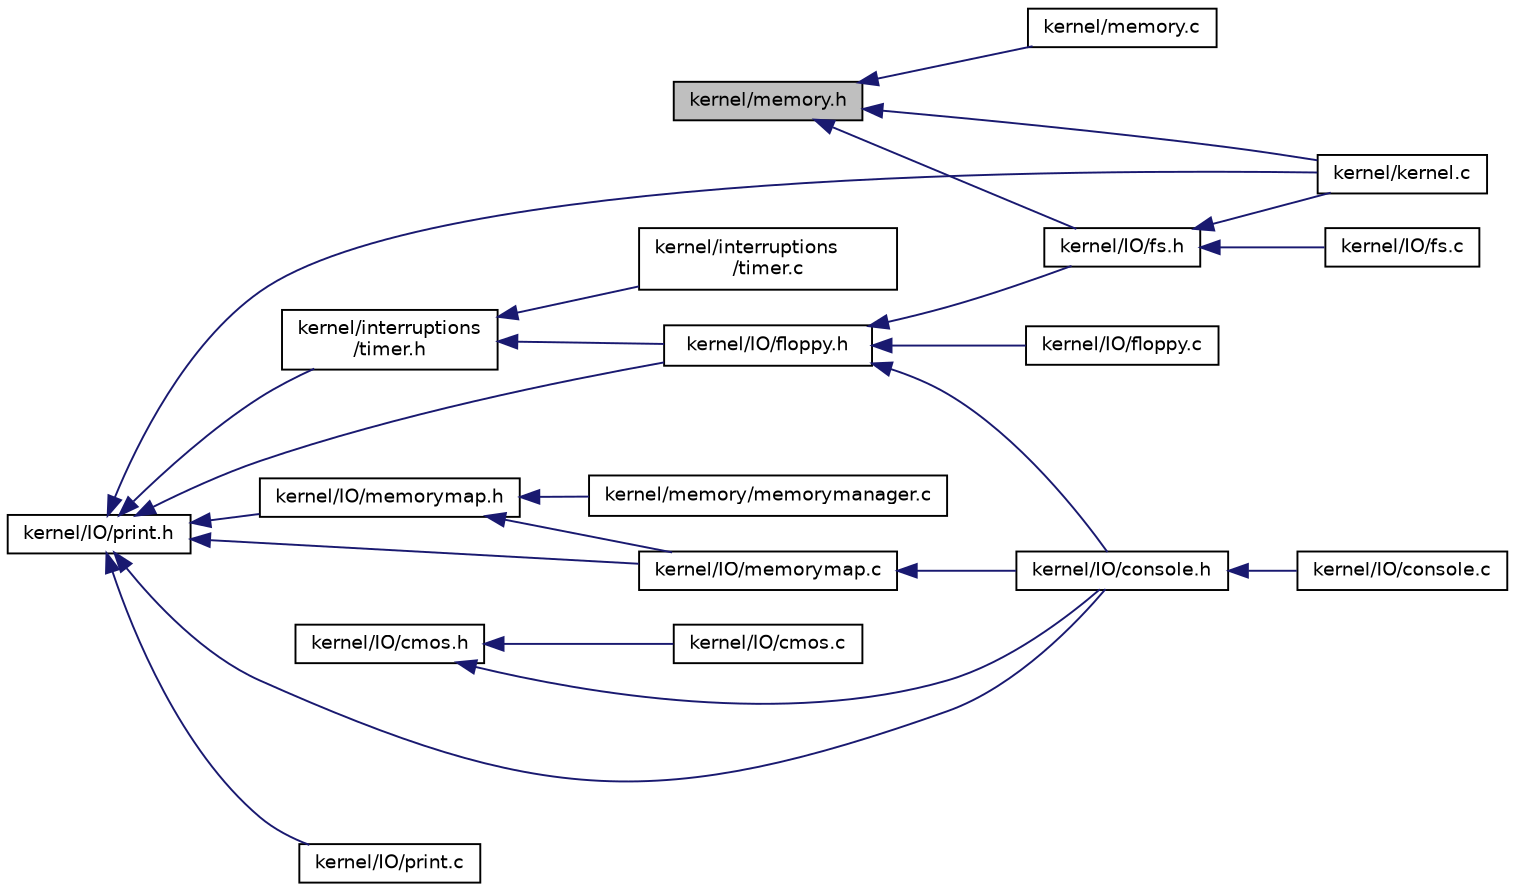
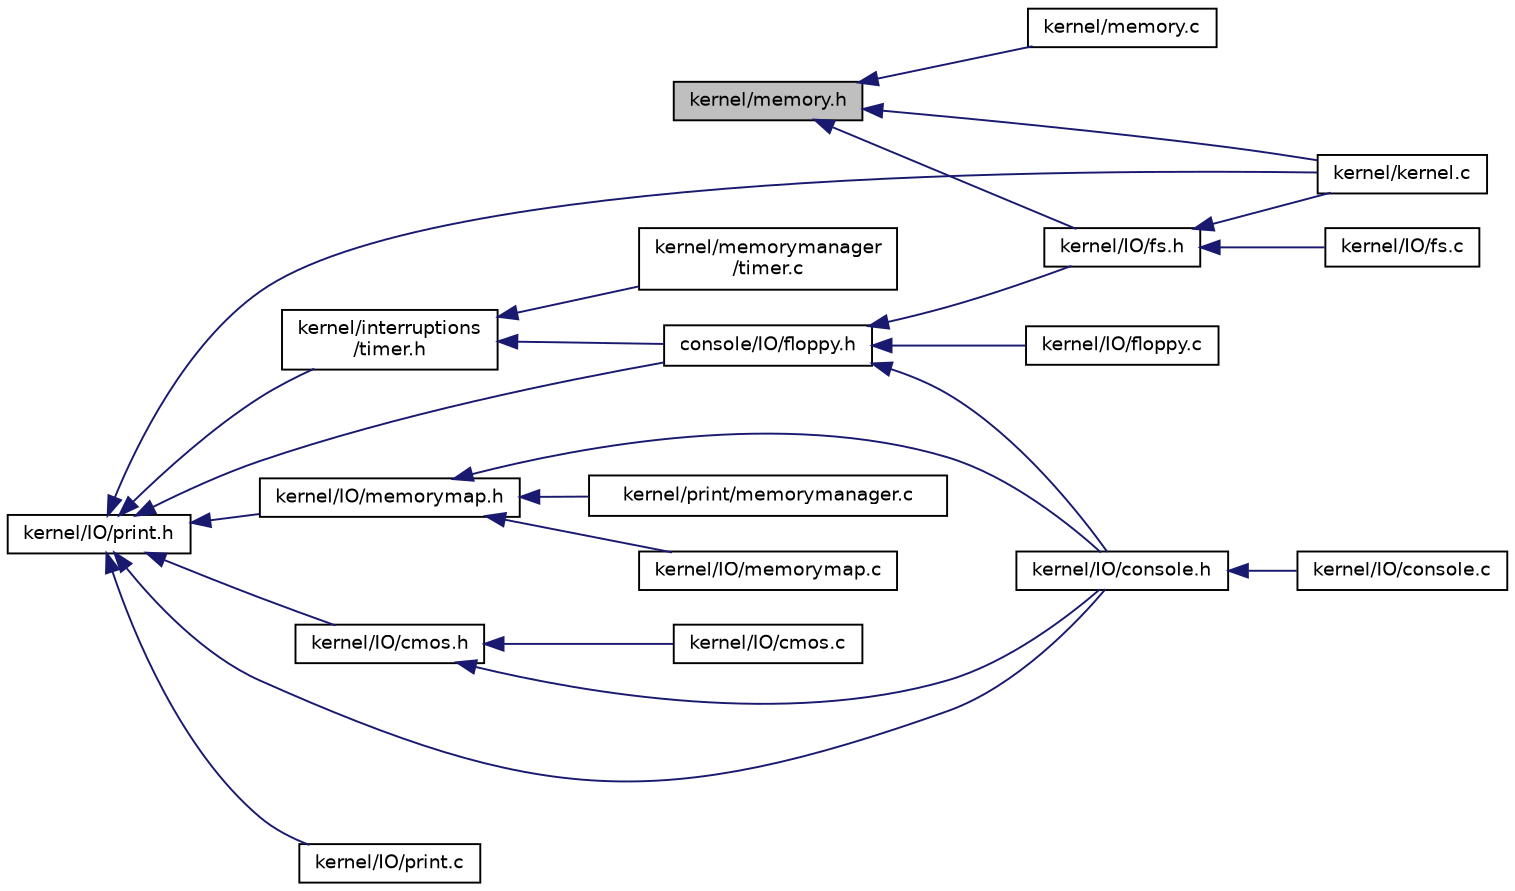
node "kernel/interruptions /timer.c": label "kernel/interruptions /timer.c" -> "kernel/memorymanager /timer.c"
node "kernel/IO/floppy.h": label "kernel/IO/floppy.h" -> "console/IO/floppy.h"
node "kernel/memory/memorymanager.c": label "kernel/memory/memorymanager.c" -> "kernel/print/memorymanager.c"
edge "kernel/IO/memorymap.c" -> "kernel/IO/print.h": now "kernel/IO/cmos.h" -> "kernel/IO/print.h"
edge "kernel/IO/console.h" -> "kernel/IO/memorymap.c": now "kernel/IO/console.h" -> "kernel/IO/memorymap.h"
